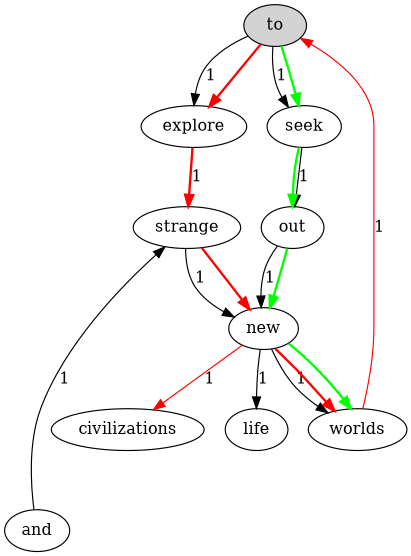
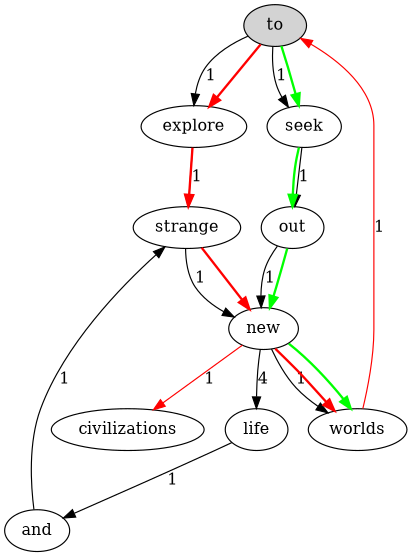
edge "new" -> "life": label "1" -> "4"
edge "life" -> "and": added, label "1"
